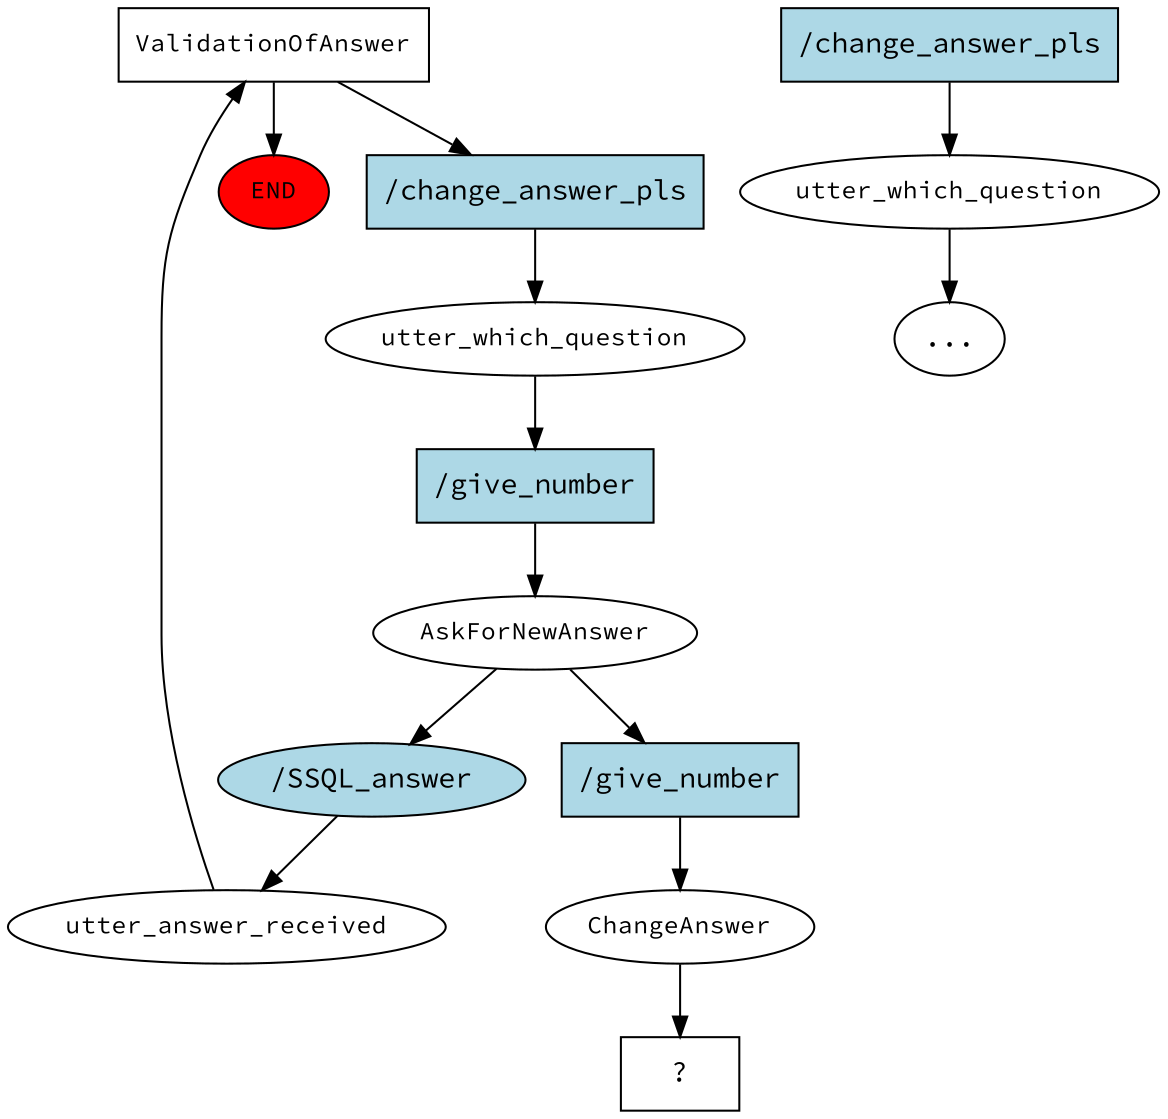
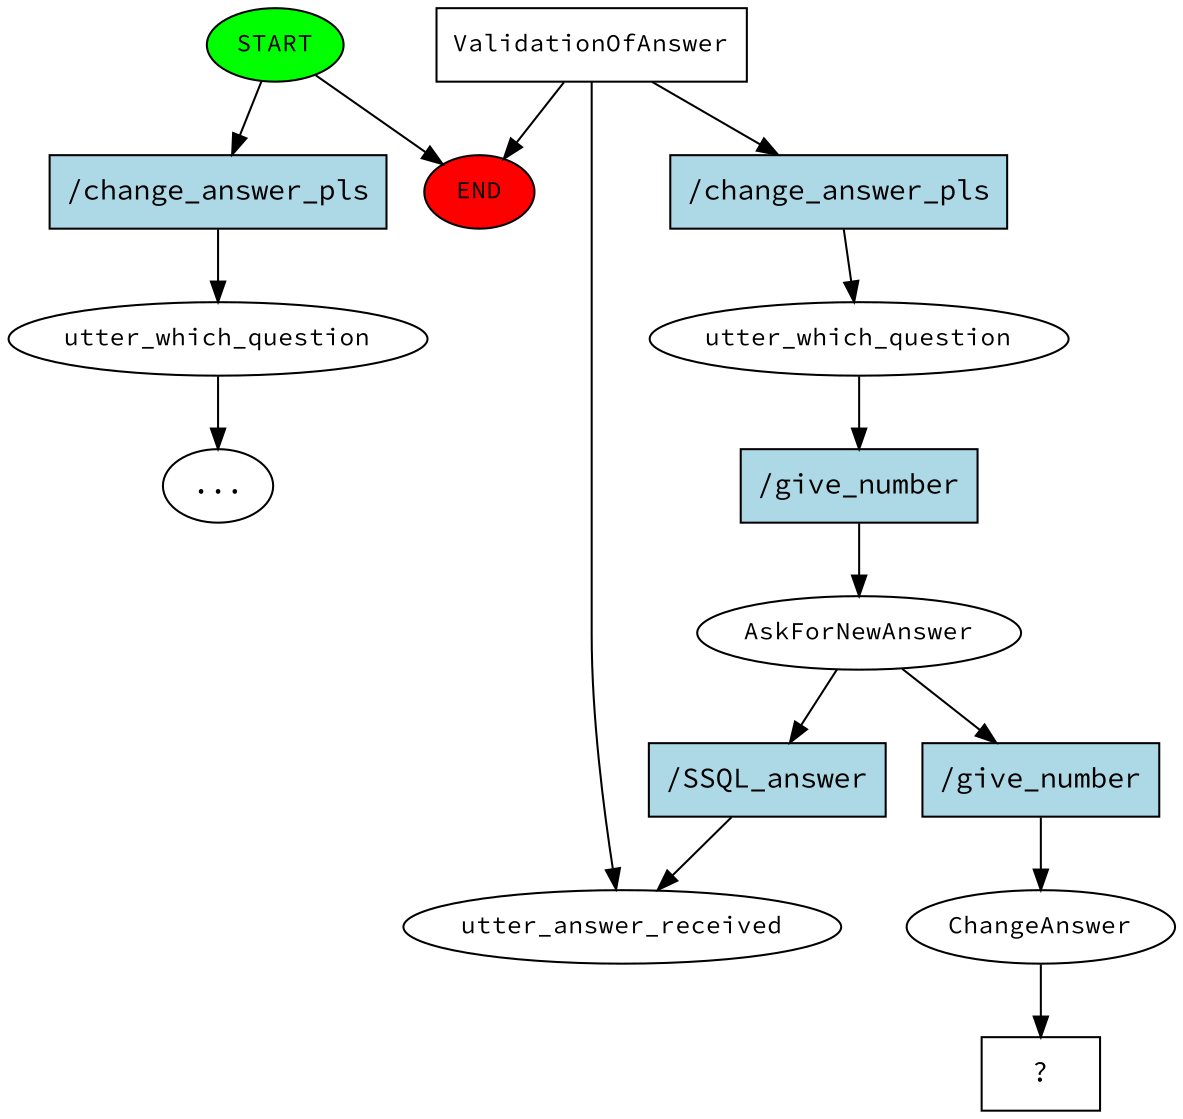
node "START": added
edge "utter_answer_received" -> "ValidationOfAnswer": reversed
node "/SSQL_answer": shape ellipse -> box
